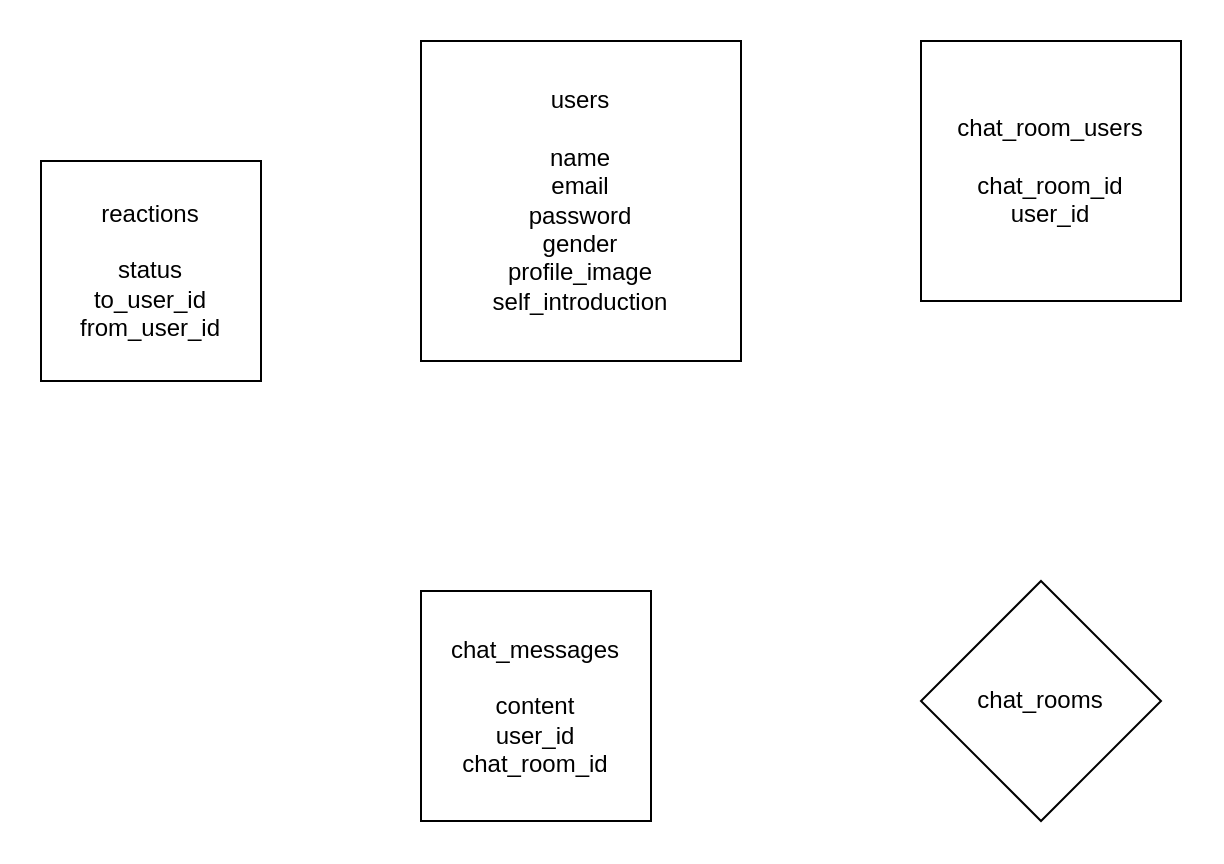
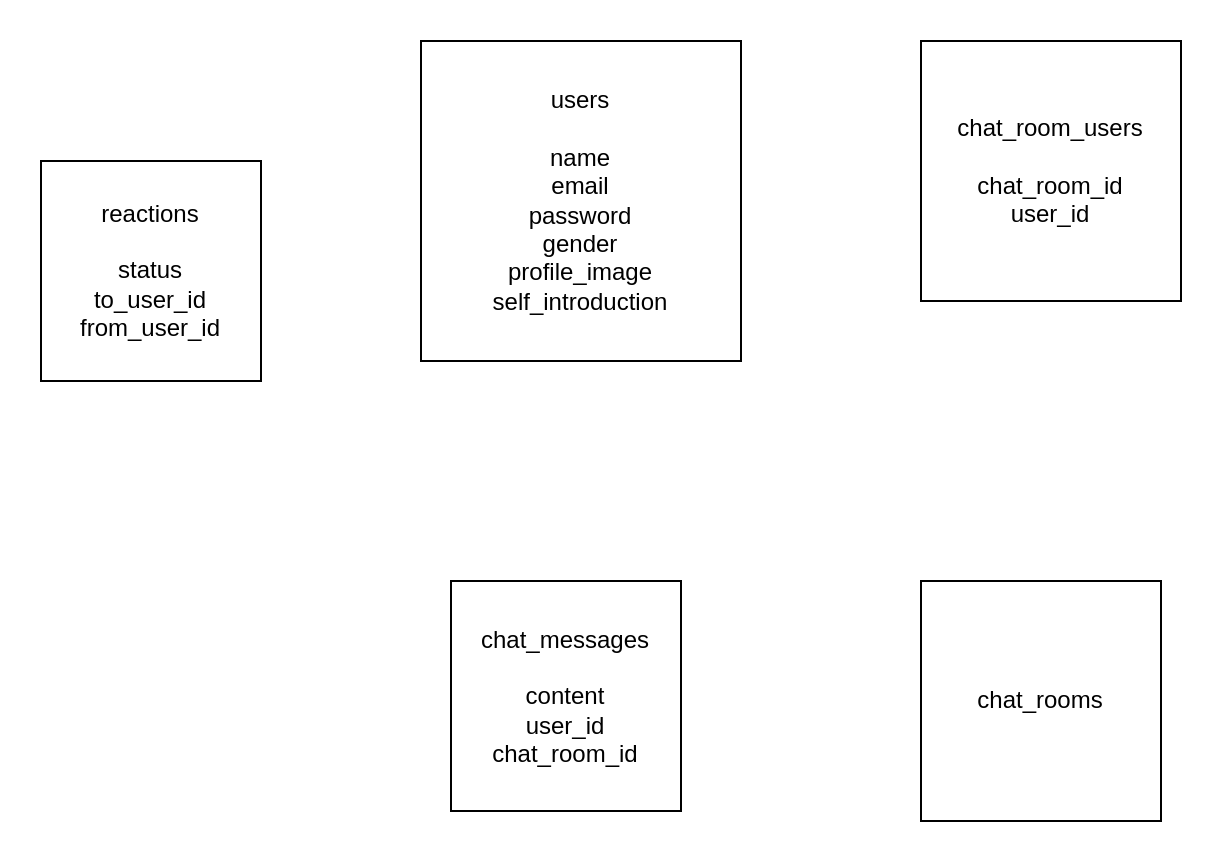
node "chat_rooms": shape diamond -> rectangle
node "chat_messages content user_id chat_room_id": moved (536, 706) -> (566, 696)
